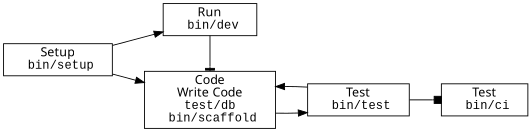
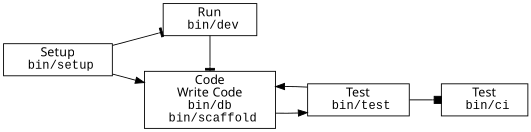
edge "Setup" -> "Run": arrowhead normal -> tee
node "Code": text "test/db" -> "bin/db"
